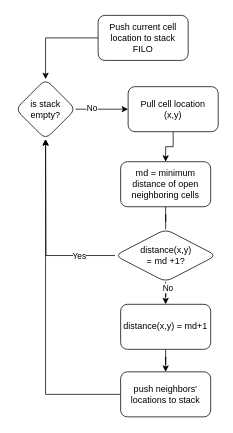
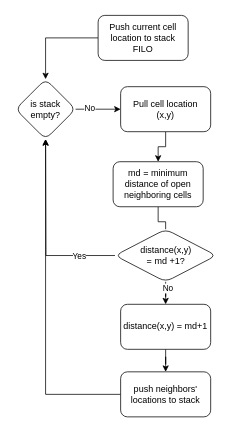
node "Pull cell location (x,y)": moved (173, 109) -> (165, 109)
node "md = minimum distance of open neighboring cells": moved (165, 184) -> (158, 184)
